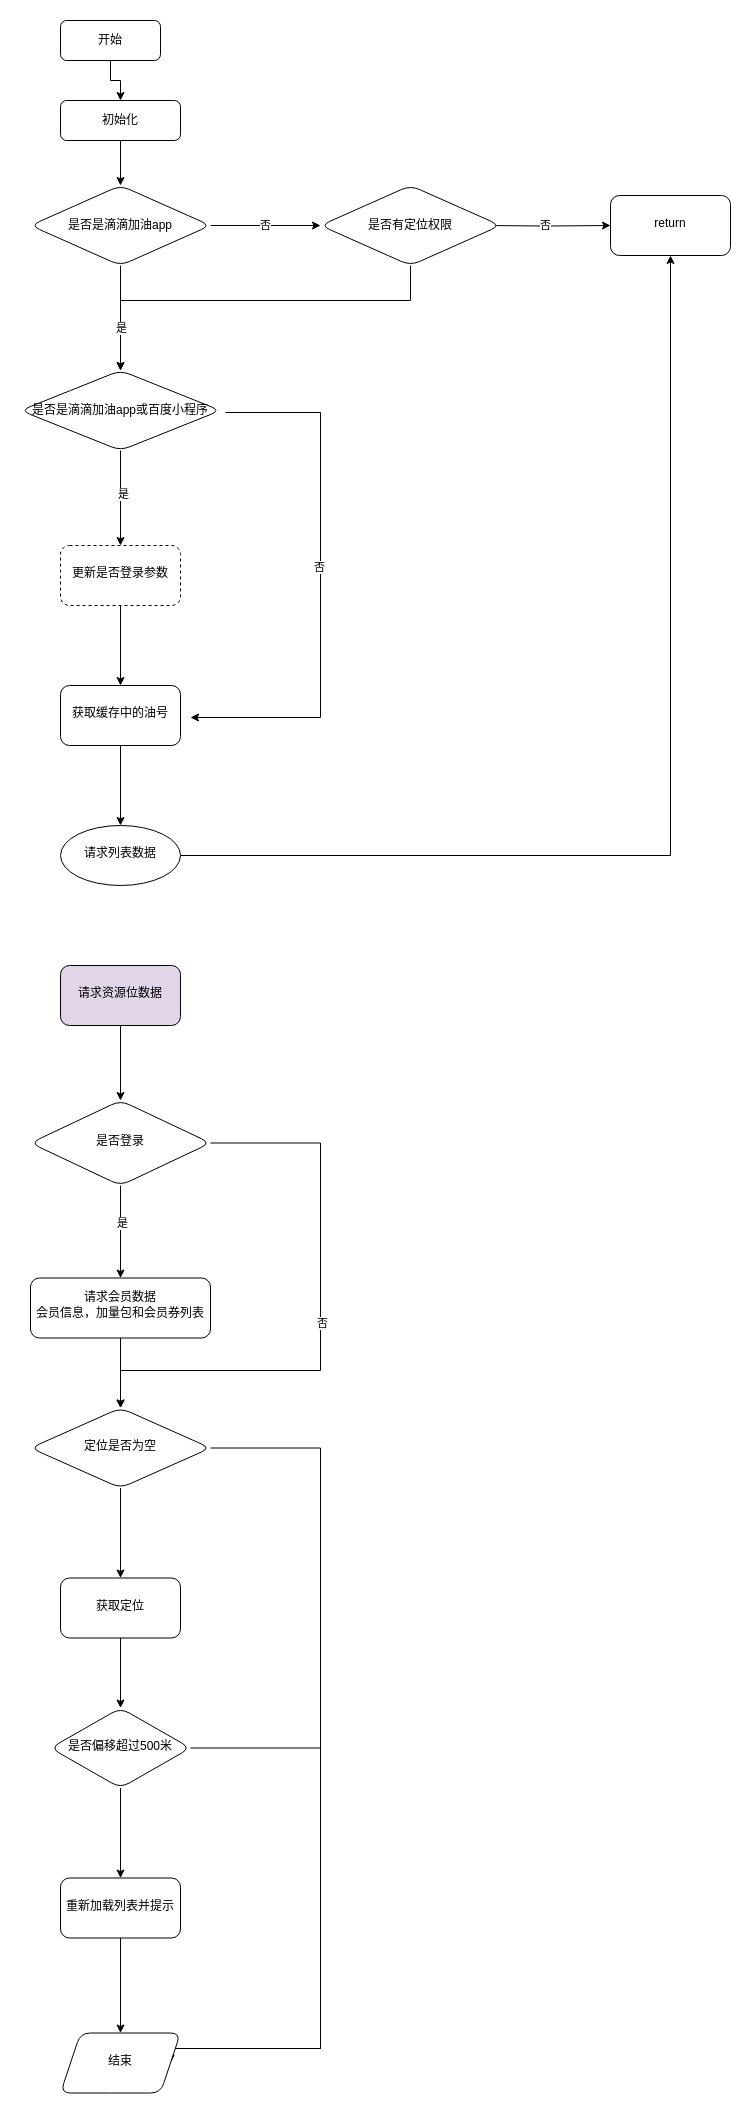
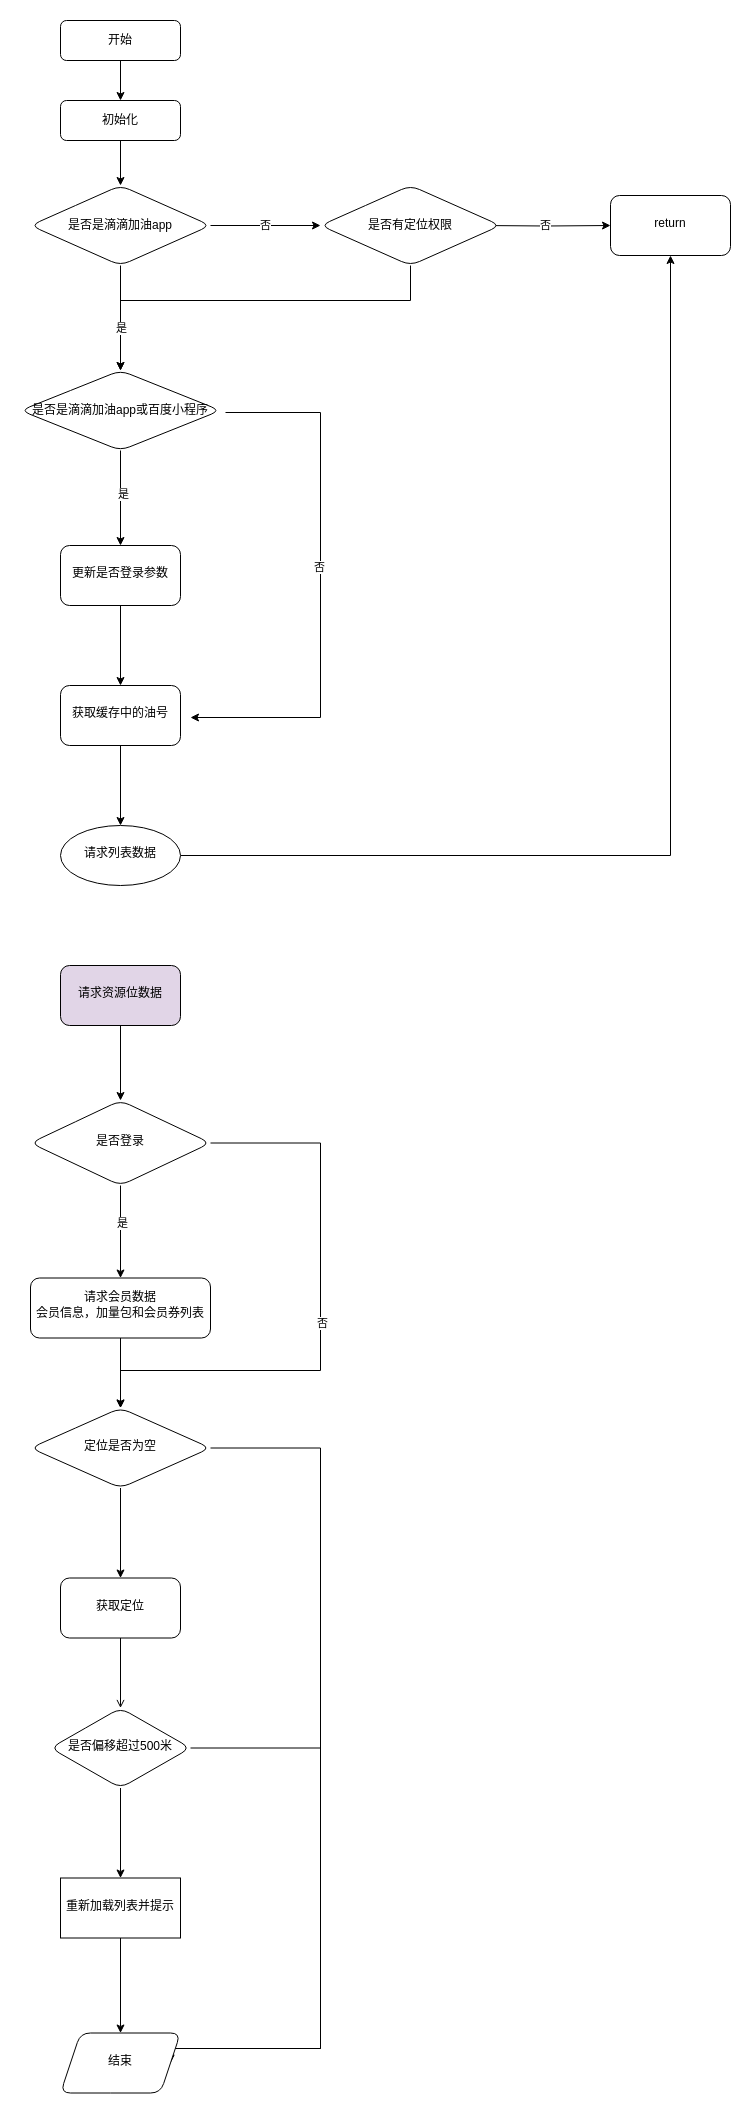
node "开始": size 100x40 -> 120x40
node "更新是否登录参数": style dashed -> solid
edge "获取定位" -> "是否偏移超过500米": arrowhead classic -> open
node "重新加载列表并提示": shape rounded rectangle -> rectangle
